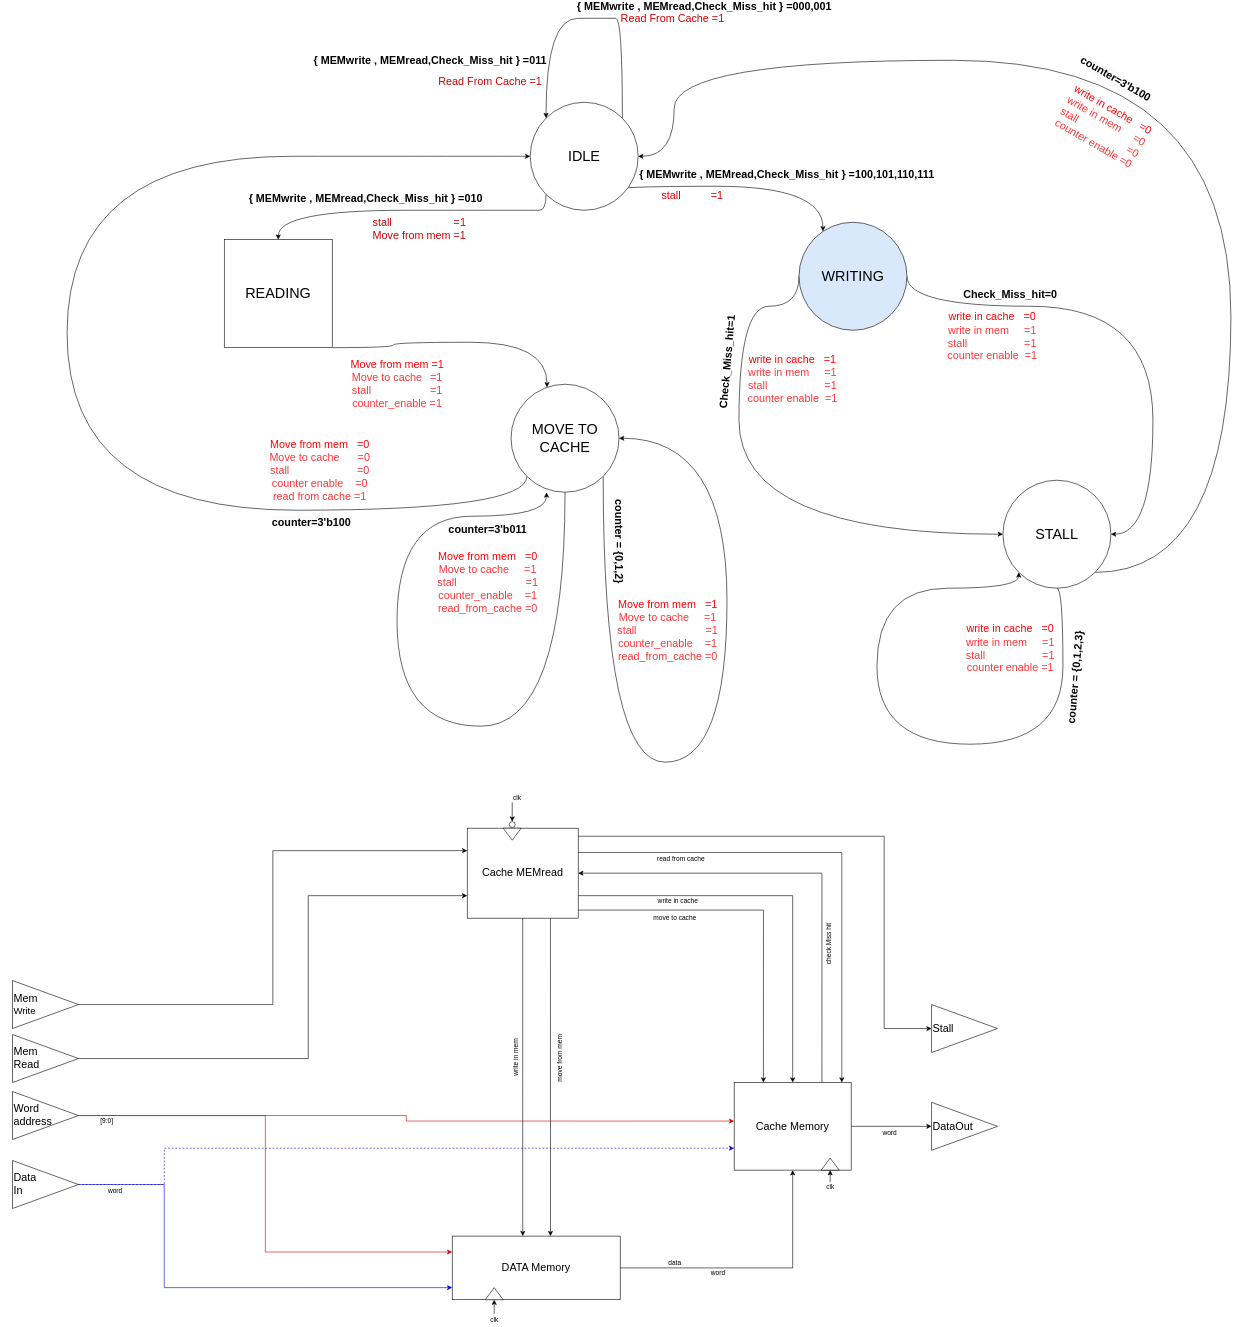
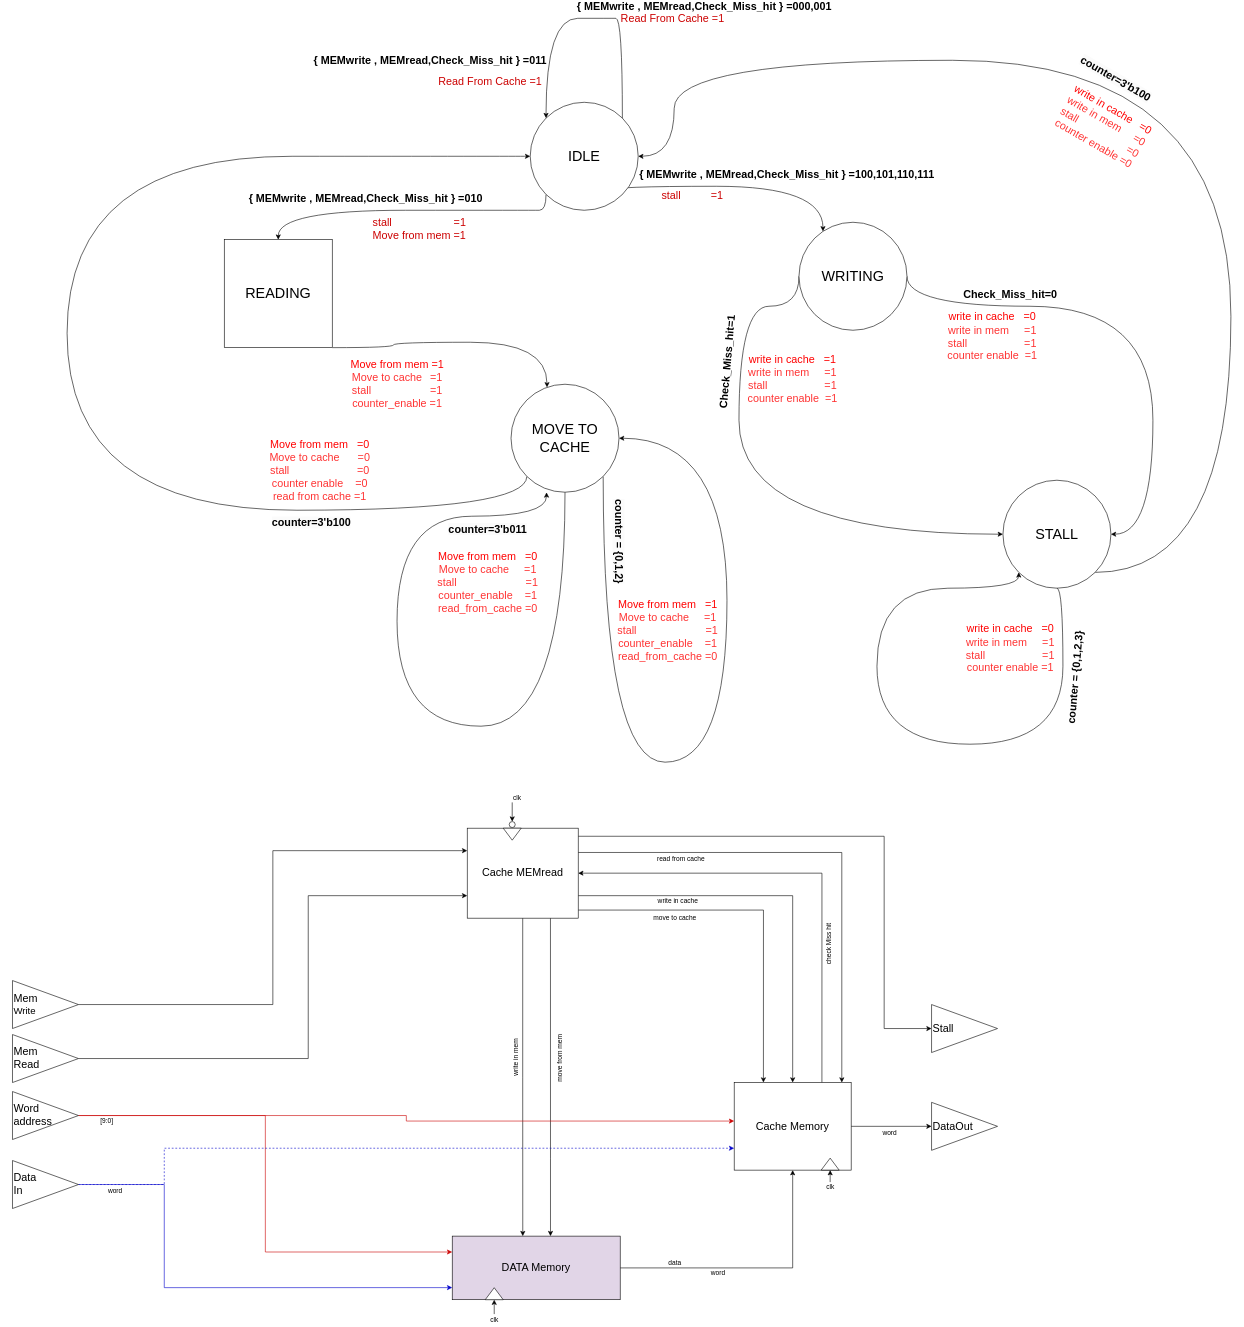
node "WRITING": fillcolor #dae8fc -> #ffffff
node "DATA Memory": fillcolor #ffffff -> #e1d5e7
